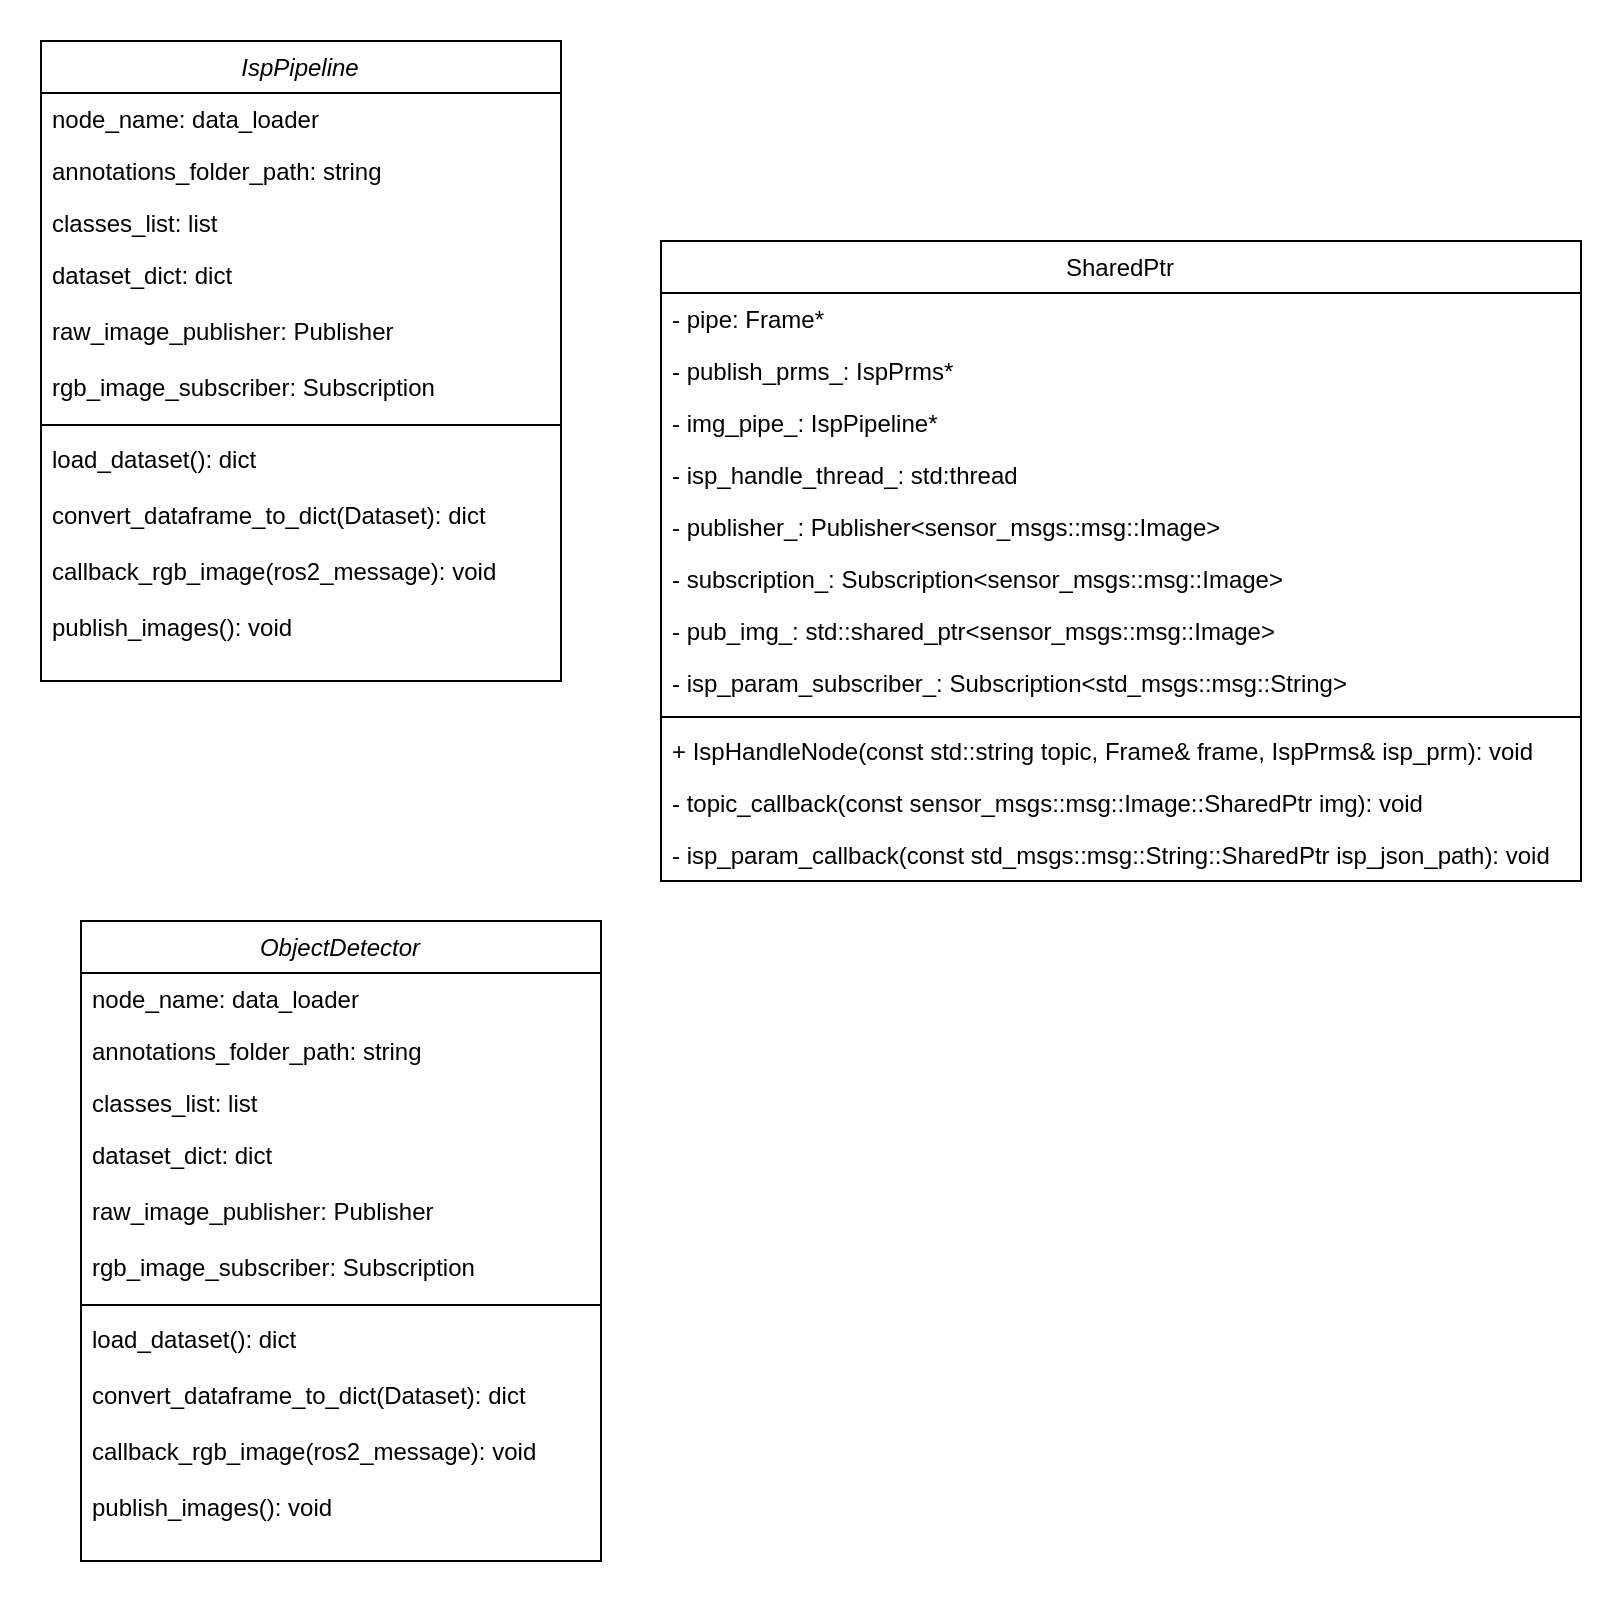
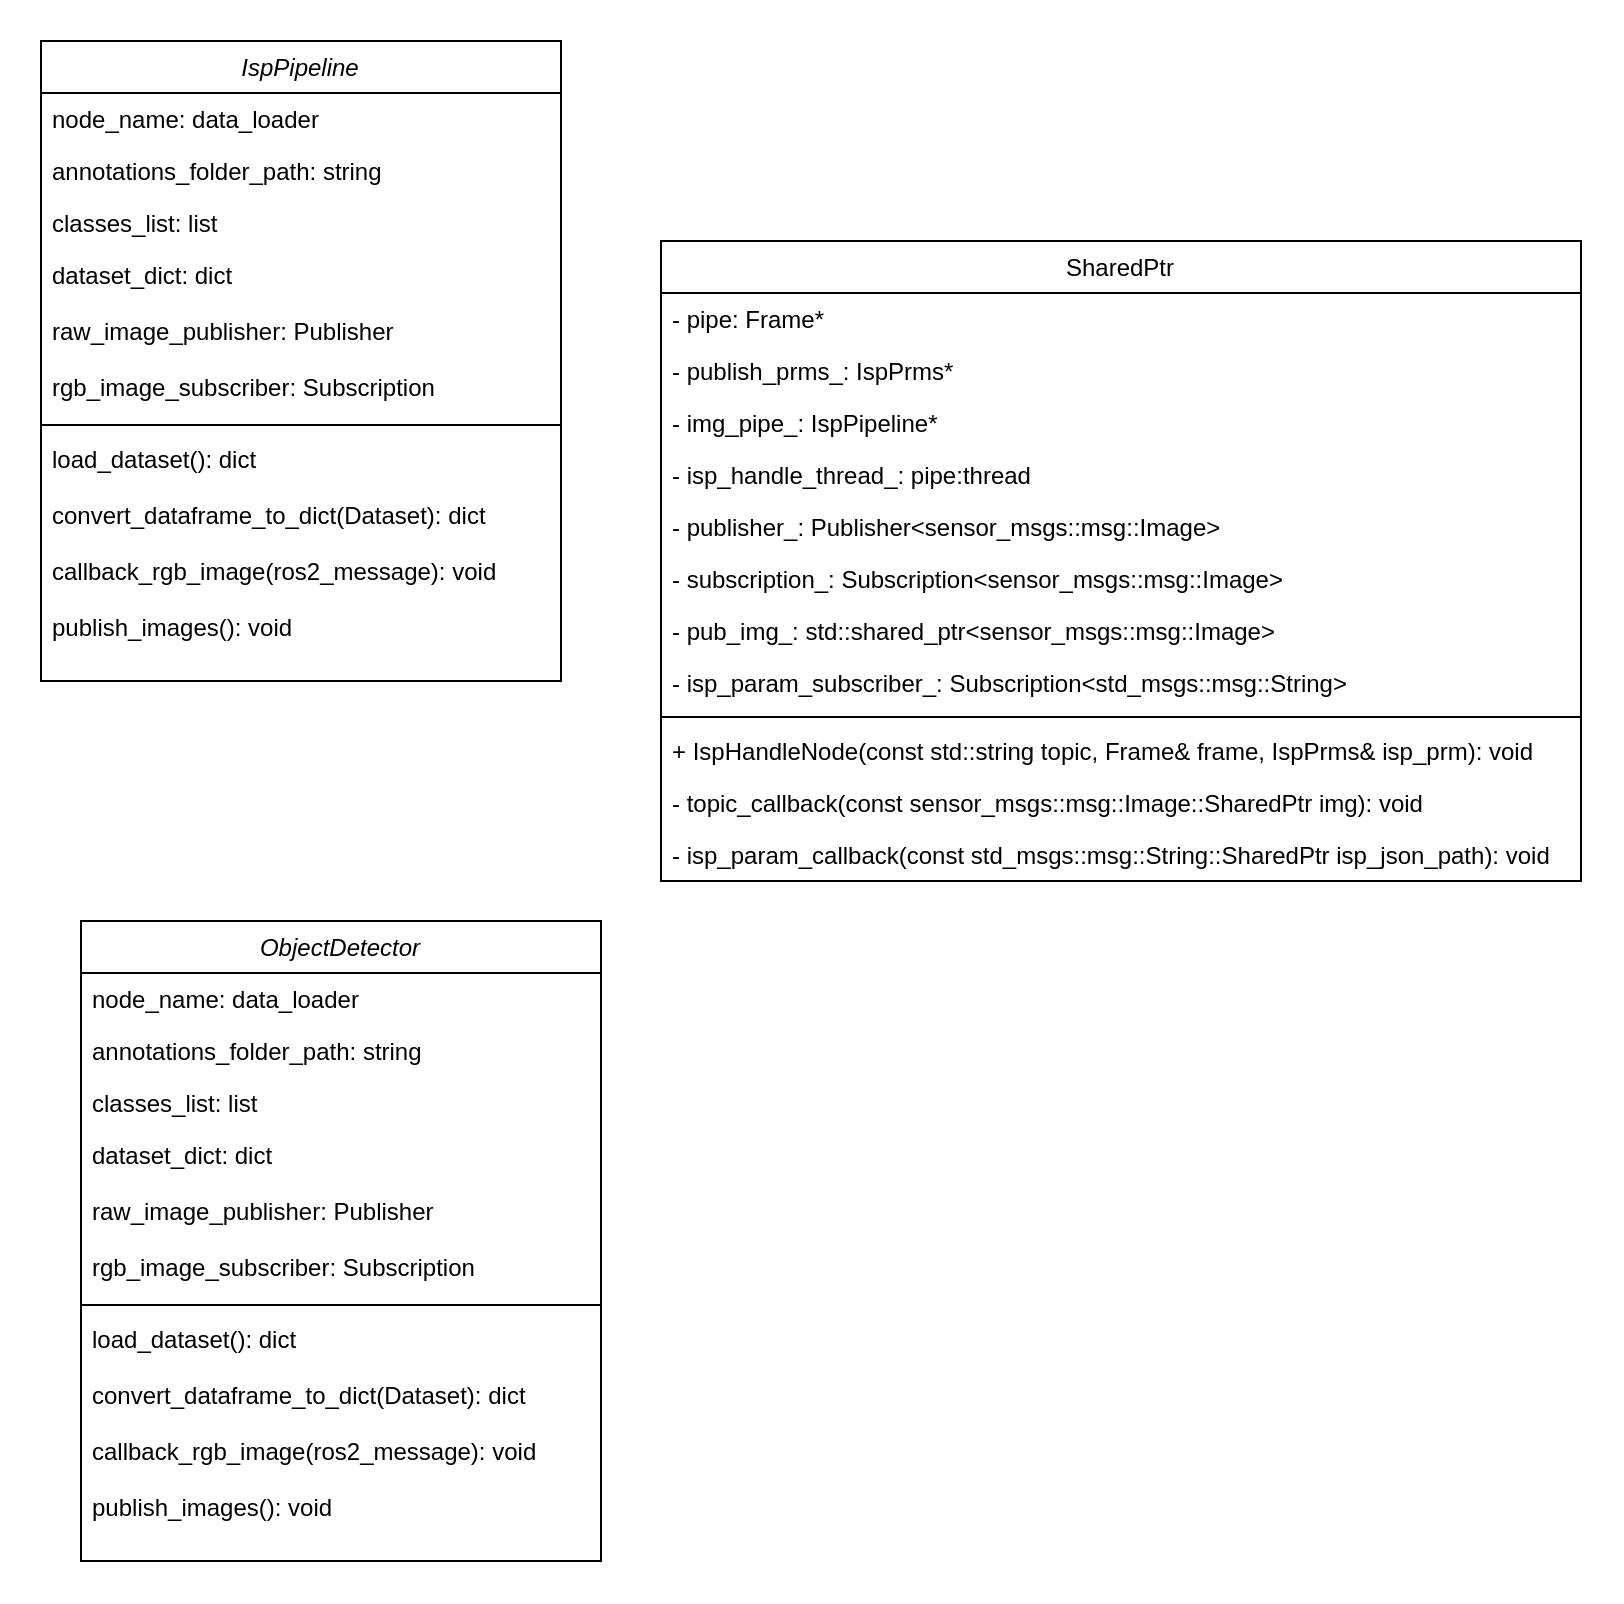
node "- isp_handle_thread_: std:thread": label "- isp_handle_thread_: std:thread" -> "- isp_handle_thread_: pipe:thread"
